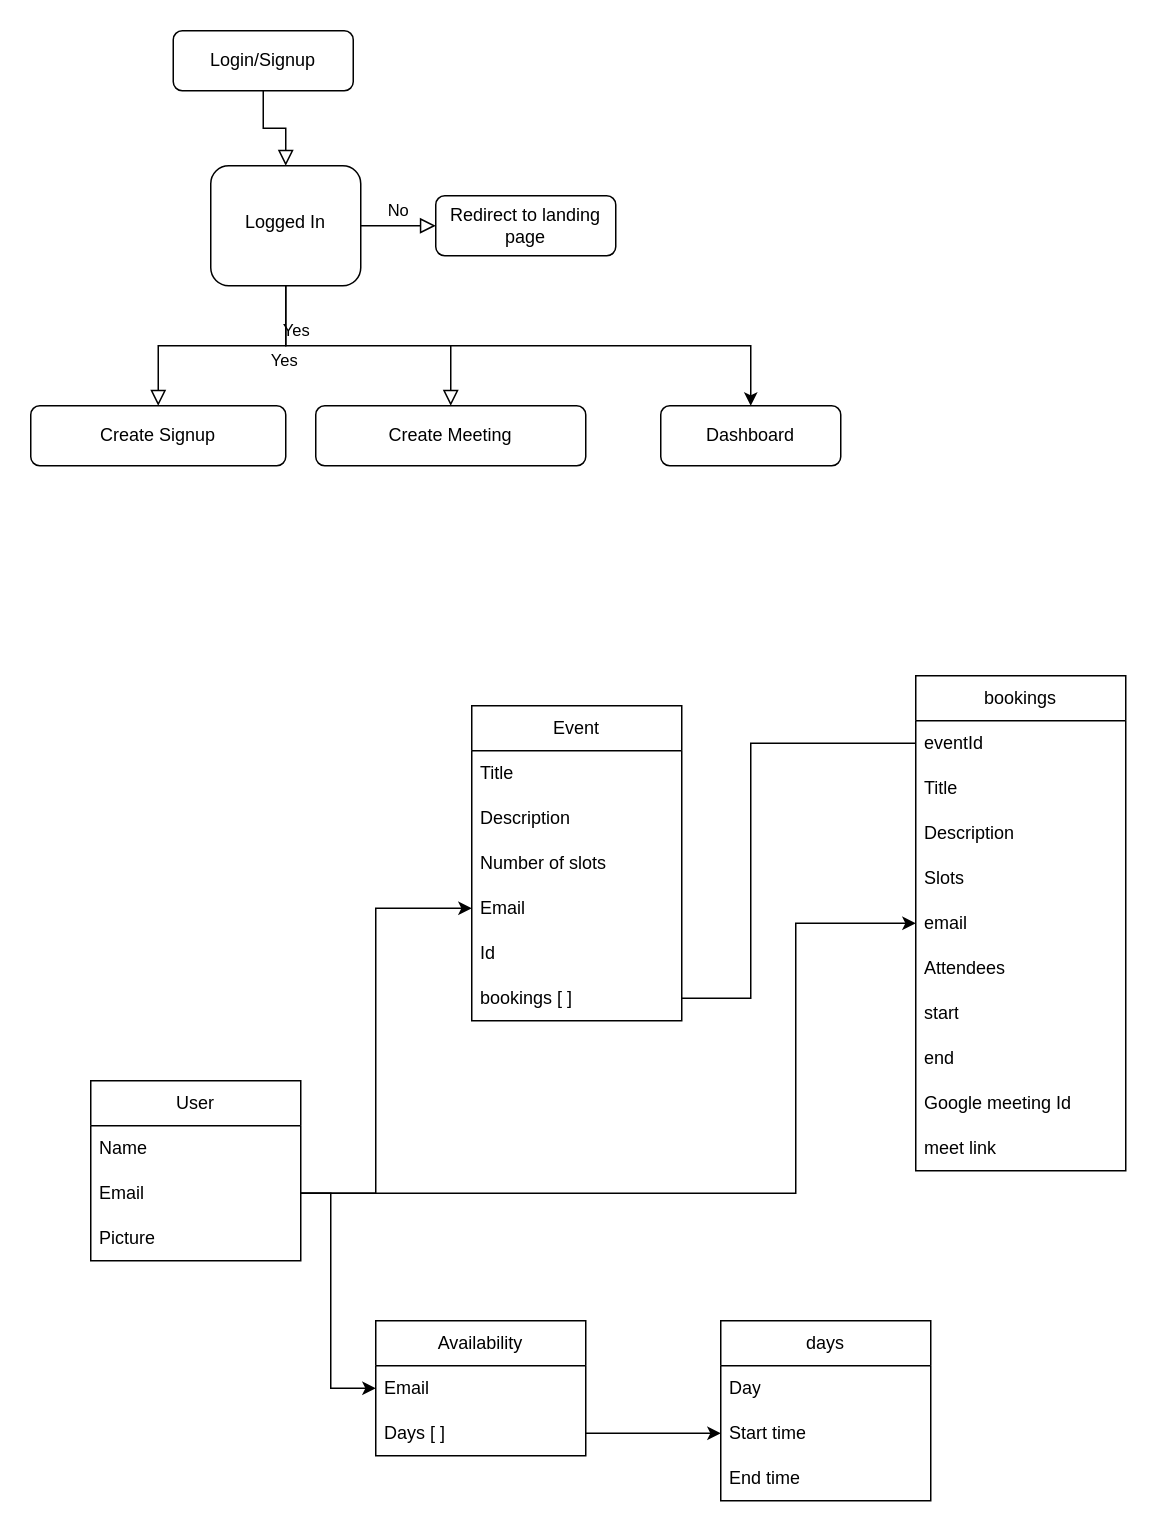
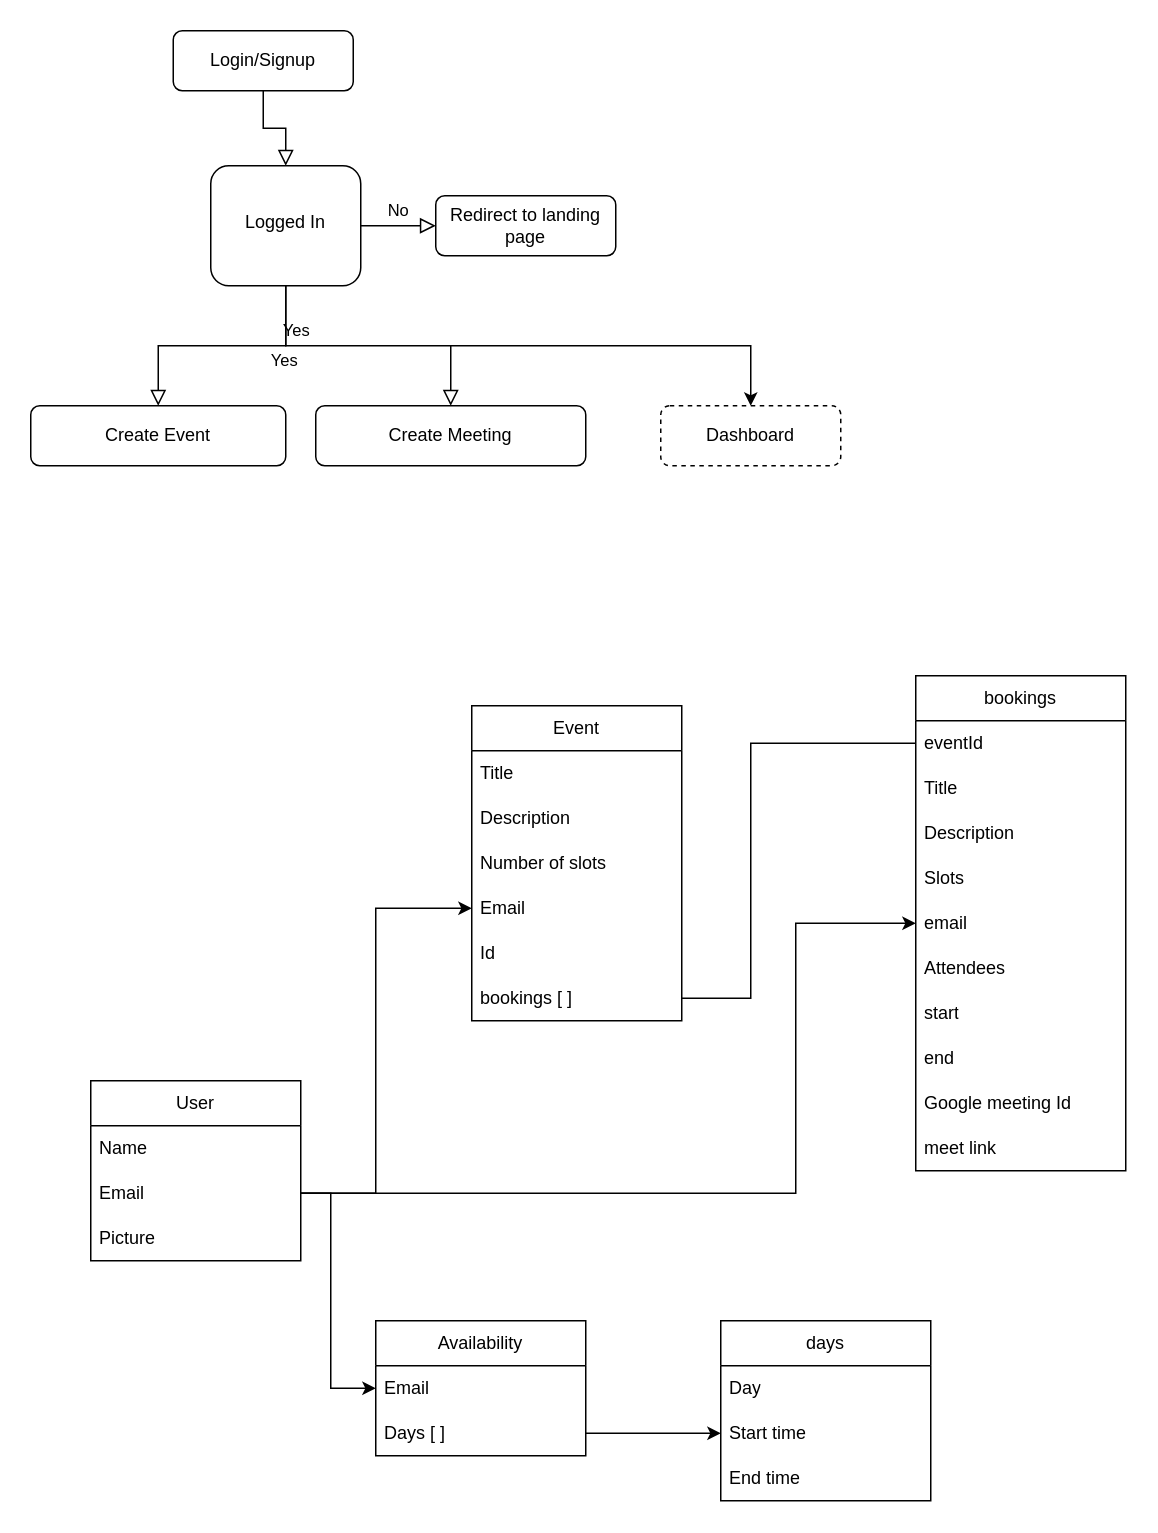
node "Create Signup": label "Create Signup" -> "Create Event"
node "Dashboard": style solid -> dashed
